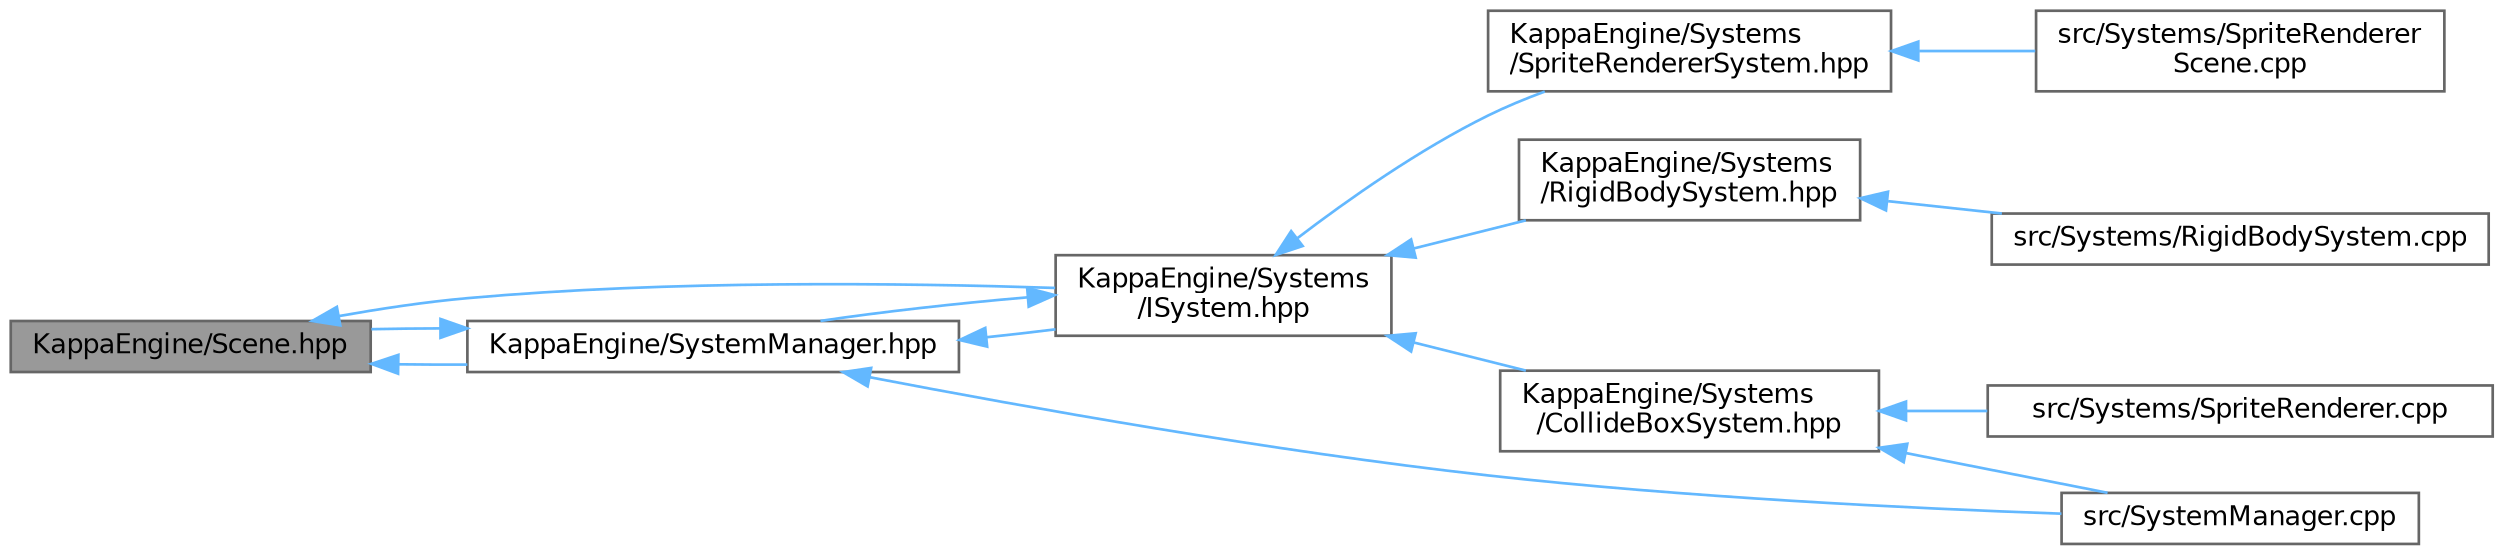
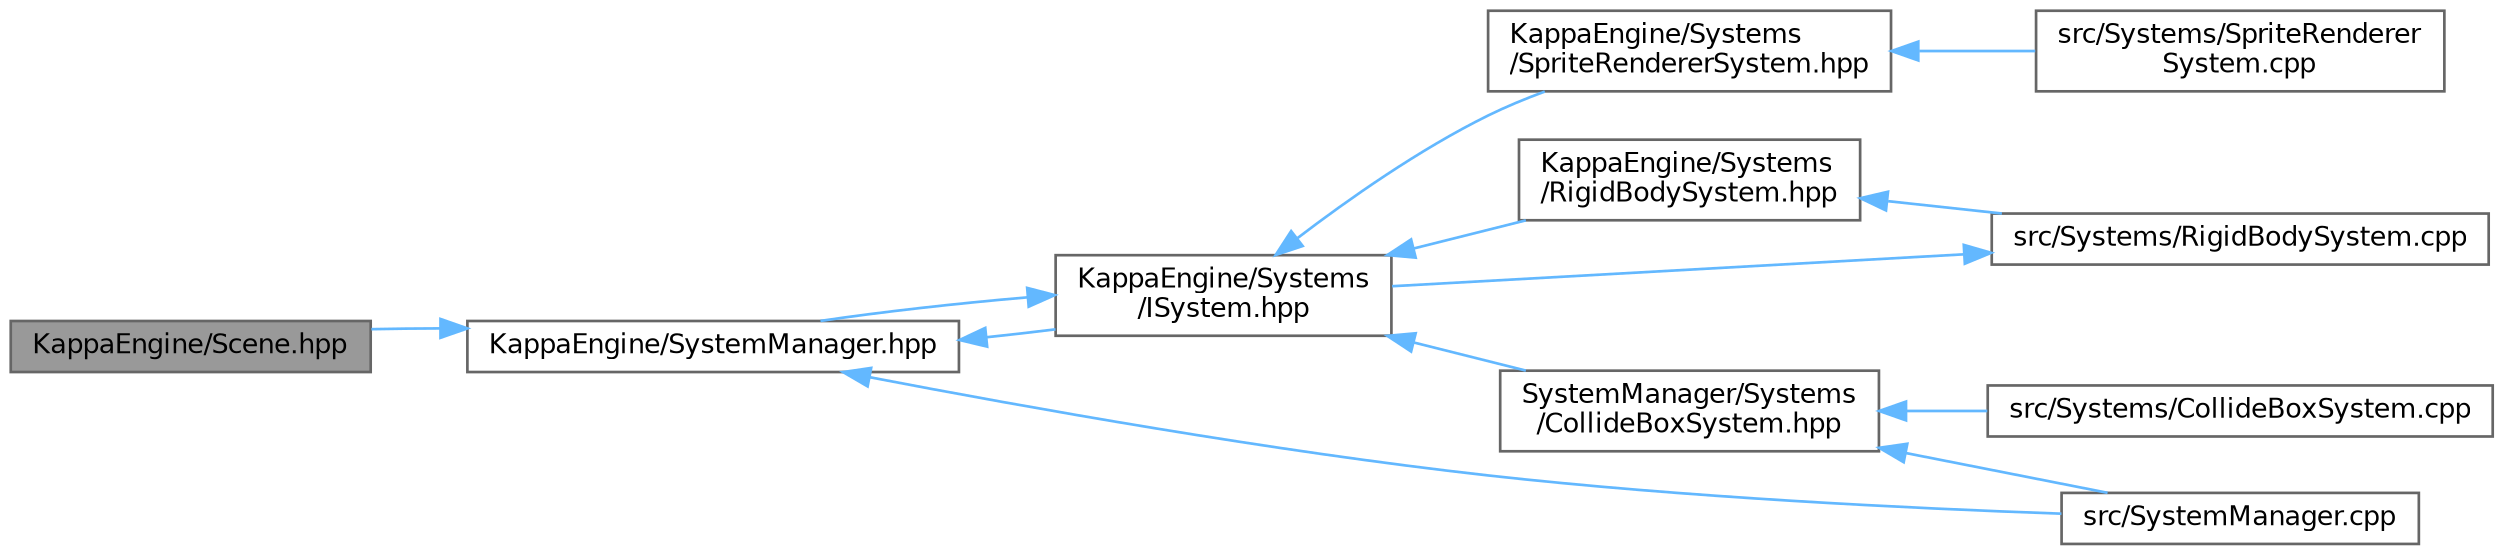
node "src/Systems/SpriteRenderer Scene.cpp": label "src/Systems/SpriteRenderer Scene.cpp" -> "src/Systems/SpriteRenderer System.cpp"
edge "KappaEngine/Systems /ISystem.hpp" -> "KappaEngine/Scene.hpp": now "KappaEngine/Systems /ISystem.hpp" -> "src/Systems/RigidBodySystem.cpp"
edge "KappaEngine/SystemManager.hpp" -> "KappaEngine/Scene.hpp": removed
node "KappaEngine/Systems /CollideBoxSystem.hpp": label "KappaEngine/Systems /CollideBoxSystem.hpp" -> "SystemManager/Systems /CollideBoxSystem.hpp"
node "src/Systems/SpriteRenderer.cpp": label "src/Systems/SpriteRenderer.cpp" -> "src/Systems/CollideBoxSystem.cpp"
